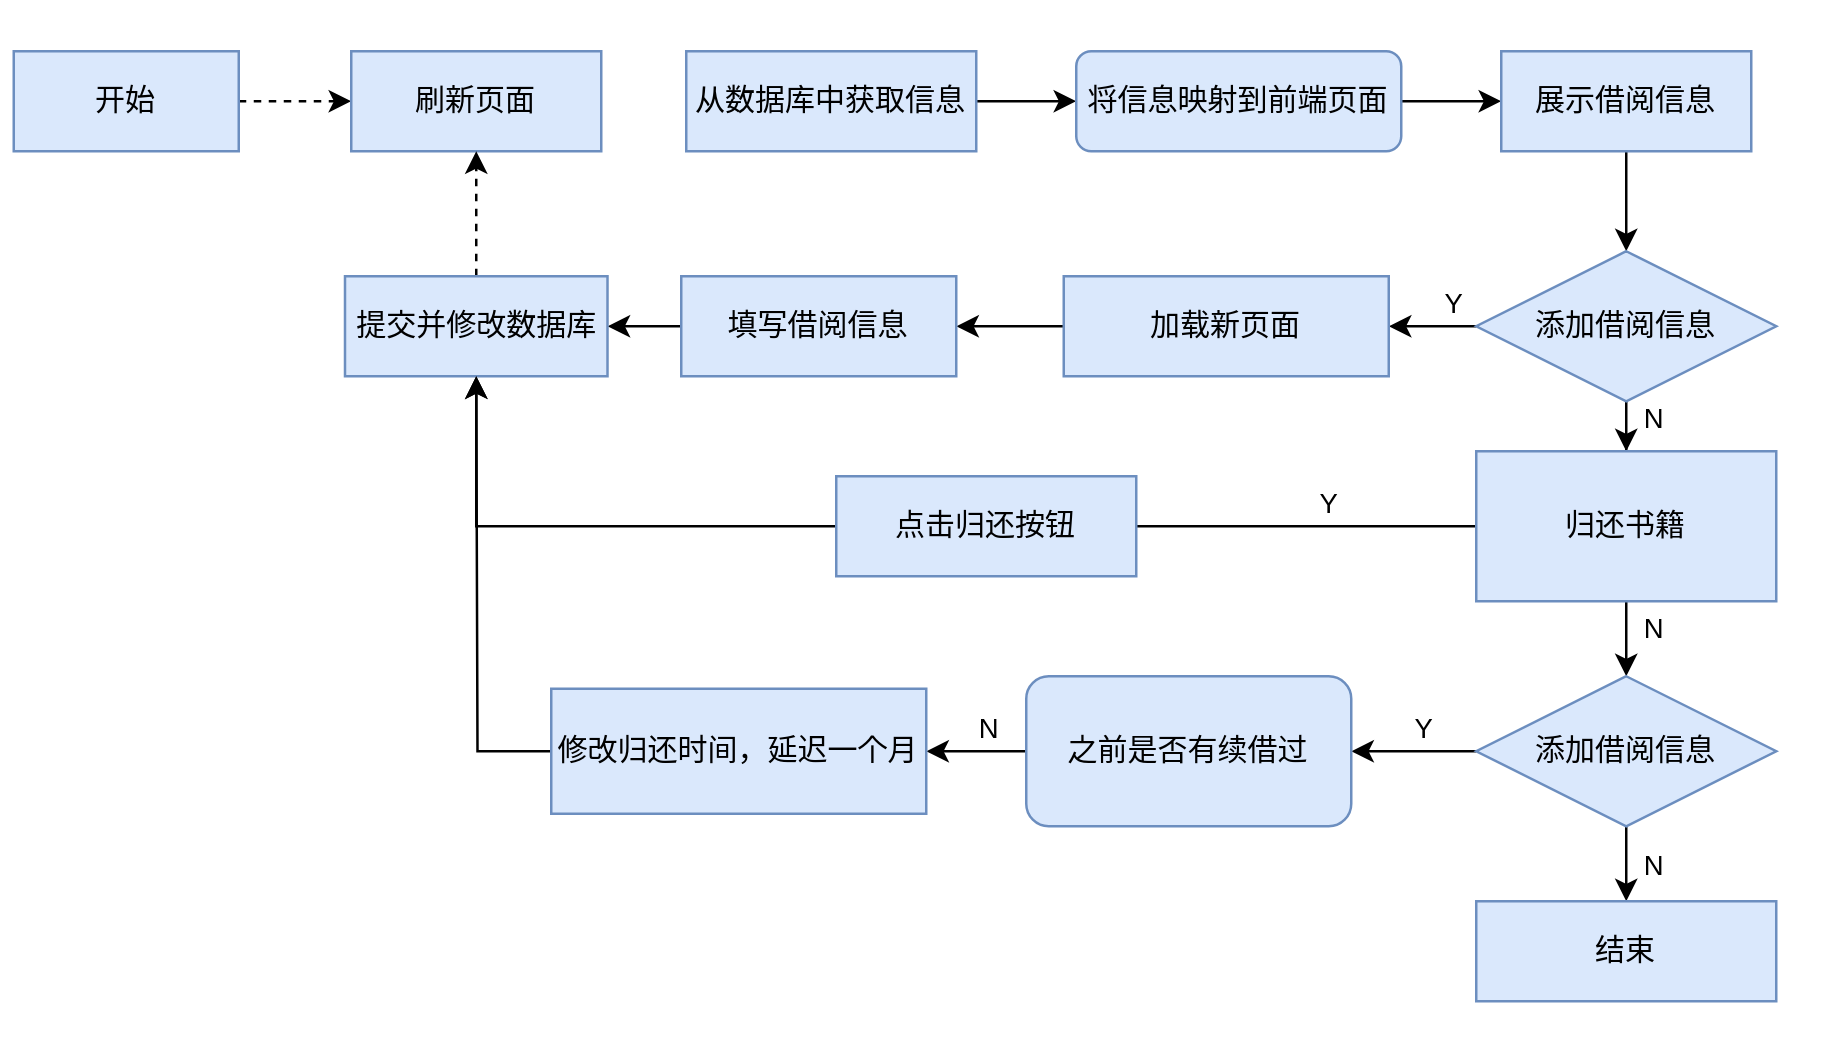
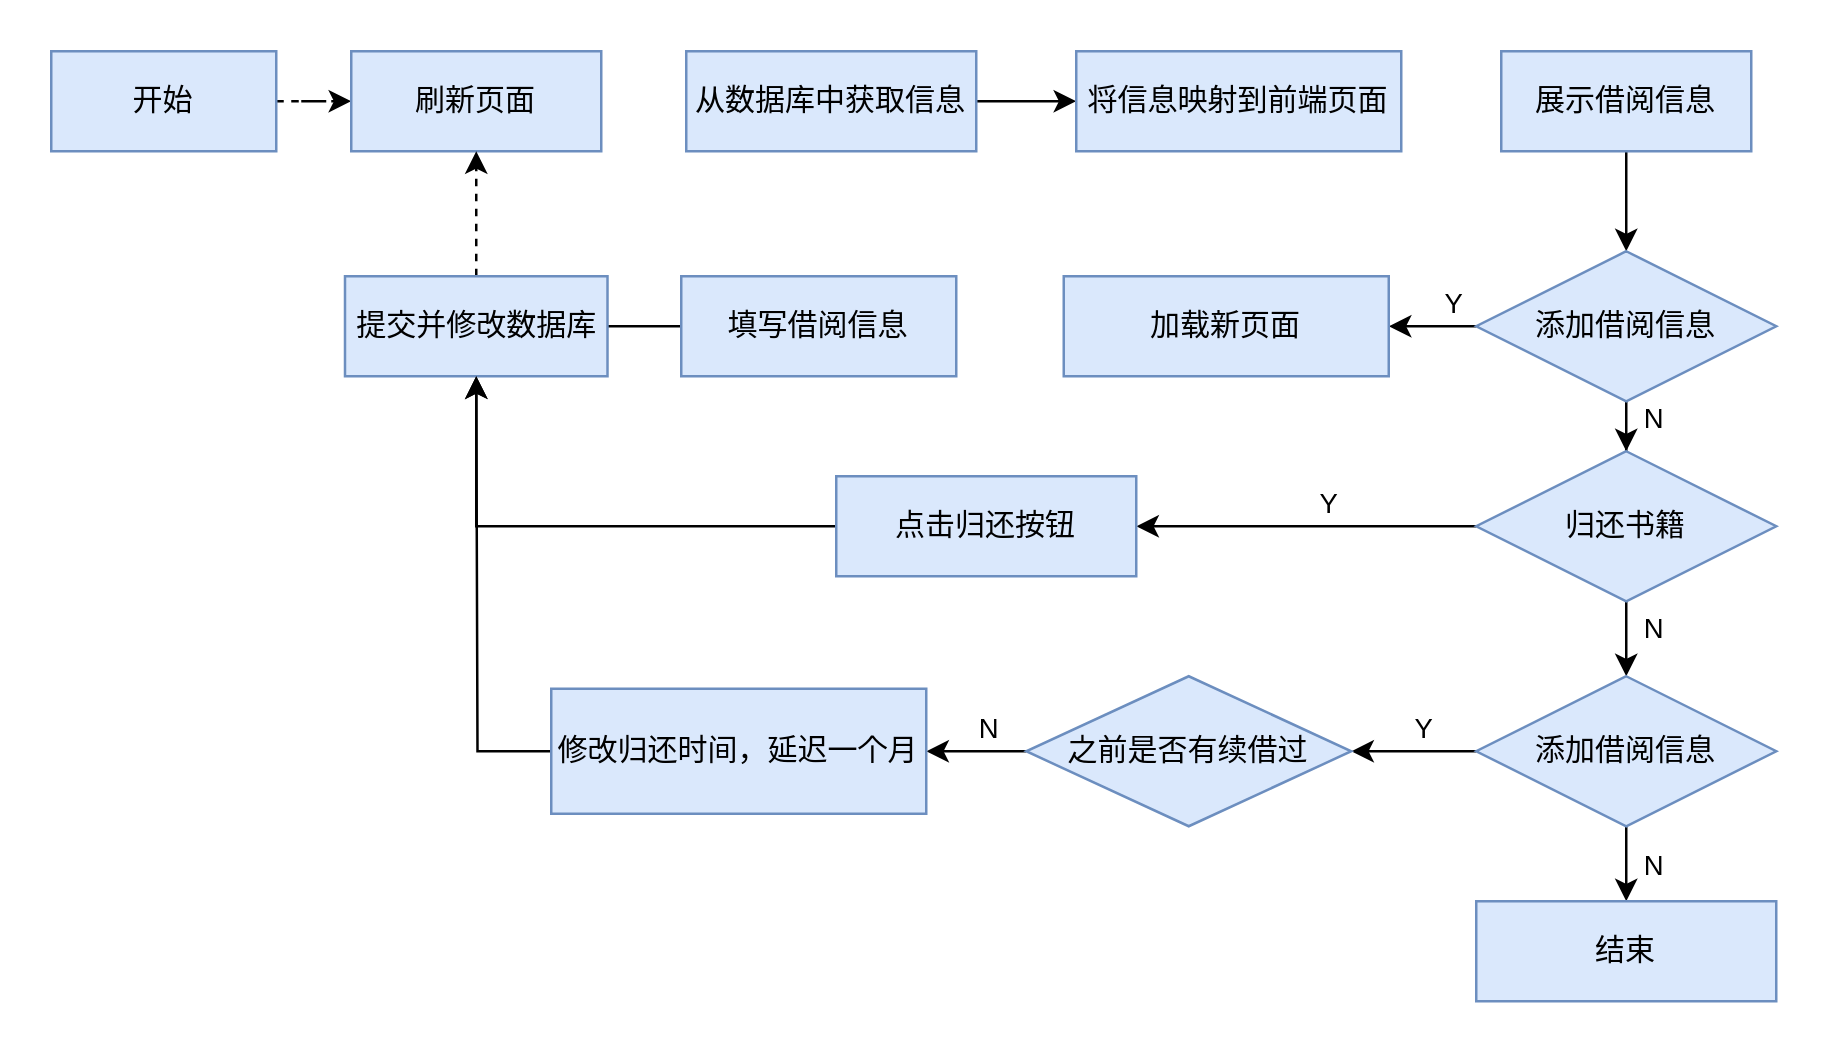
node "开始": moved (126, 101) -> (164, 101)
node "将信息映射到前端页面": shape rounded rectangle -> rectangle
edge "将信息映射到前端页面" -> "展示借阅信息": removed
edge "填写借阅信息" -> "提交并修改数据库": arrowhead classic -> none
edge "加载新页面" -> "填写借阅信息": removed
edge "点击归还按钮" -- "归还书籍": arrowhead none -> classic
node "归还书籍": shape rectangle -> diamond
node "之前是否有续借过": shape rounded rectangle -> diamond
